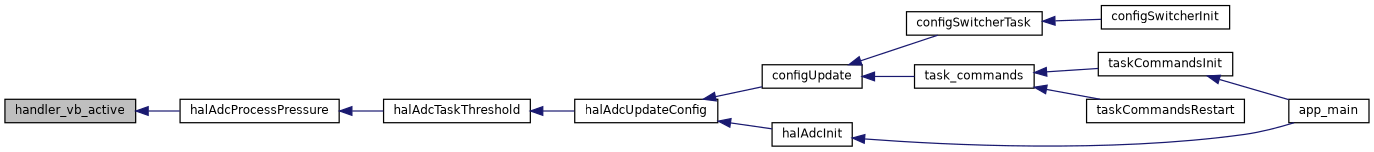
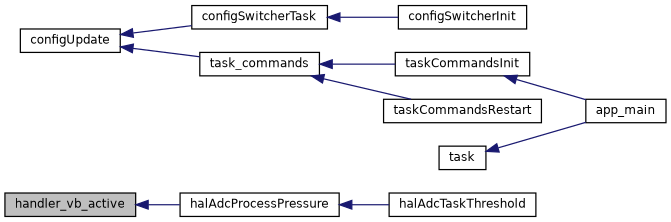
node "halAdcUpdateConfig": removed
node "halAdcInit": label "halAdcInit" -> "task"
